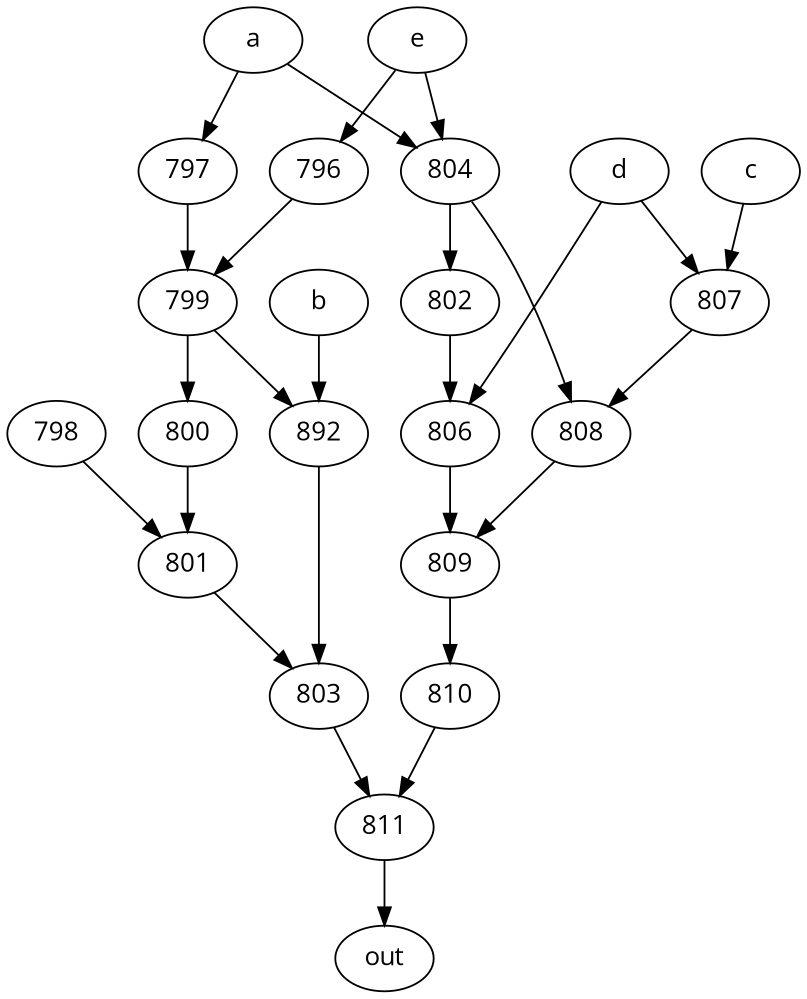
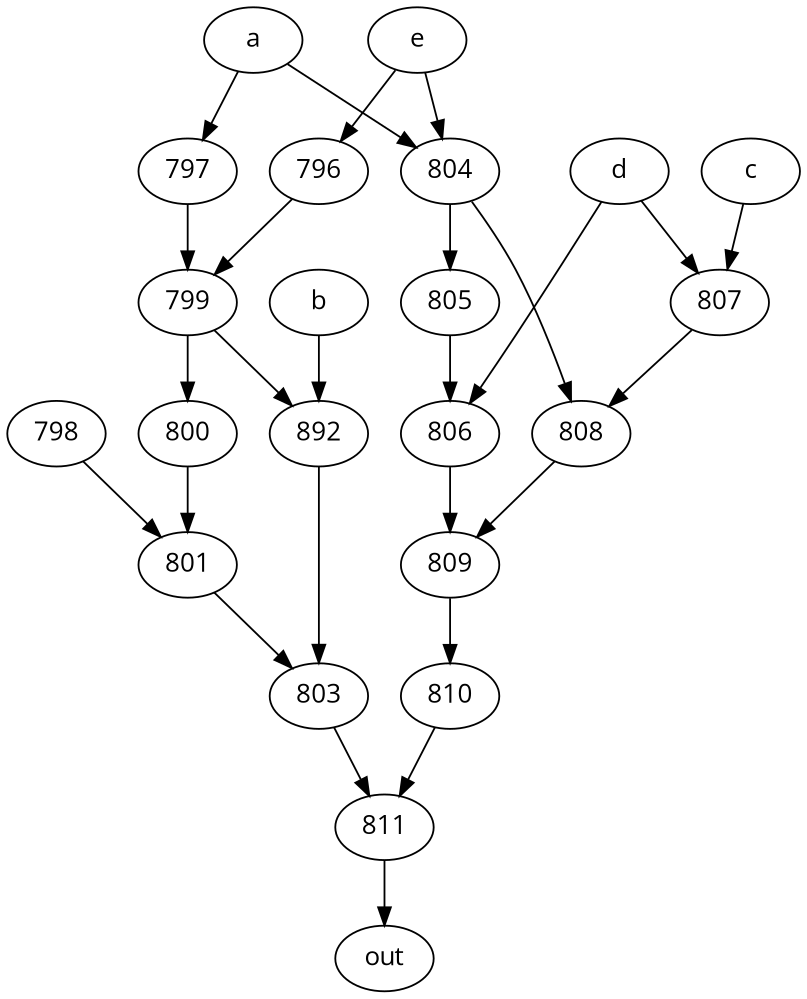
node "802": label "802" -> "805"
